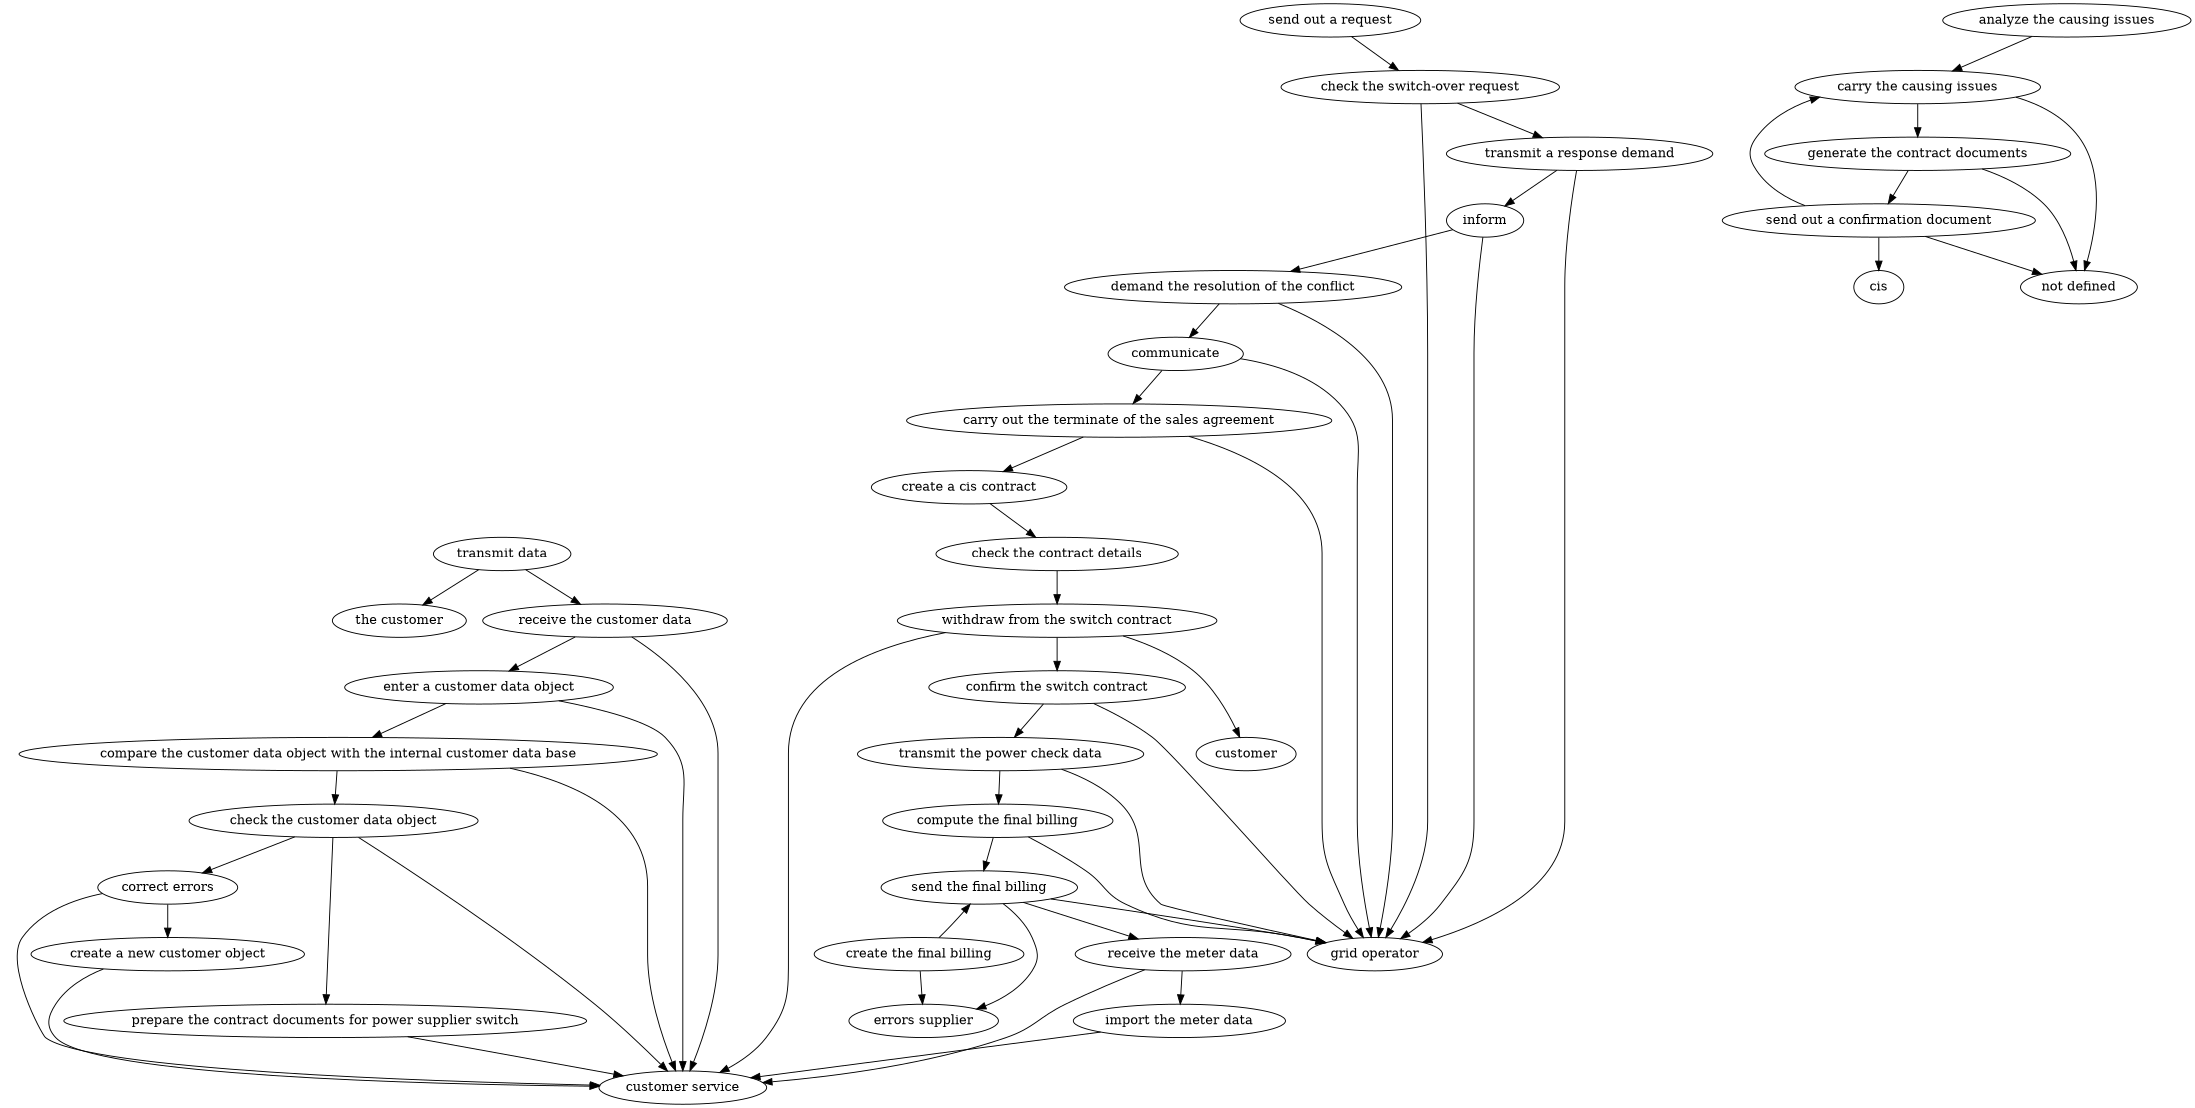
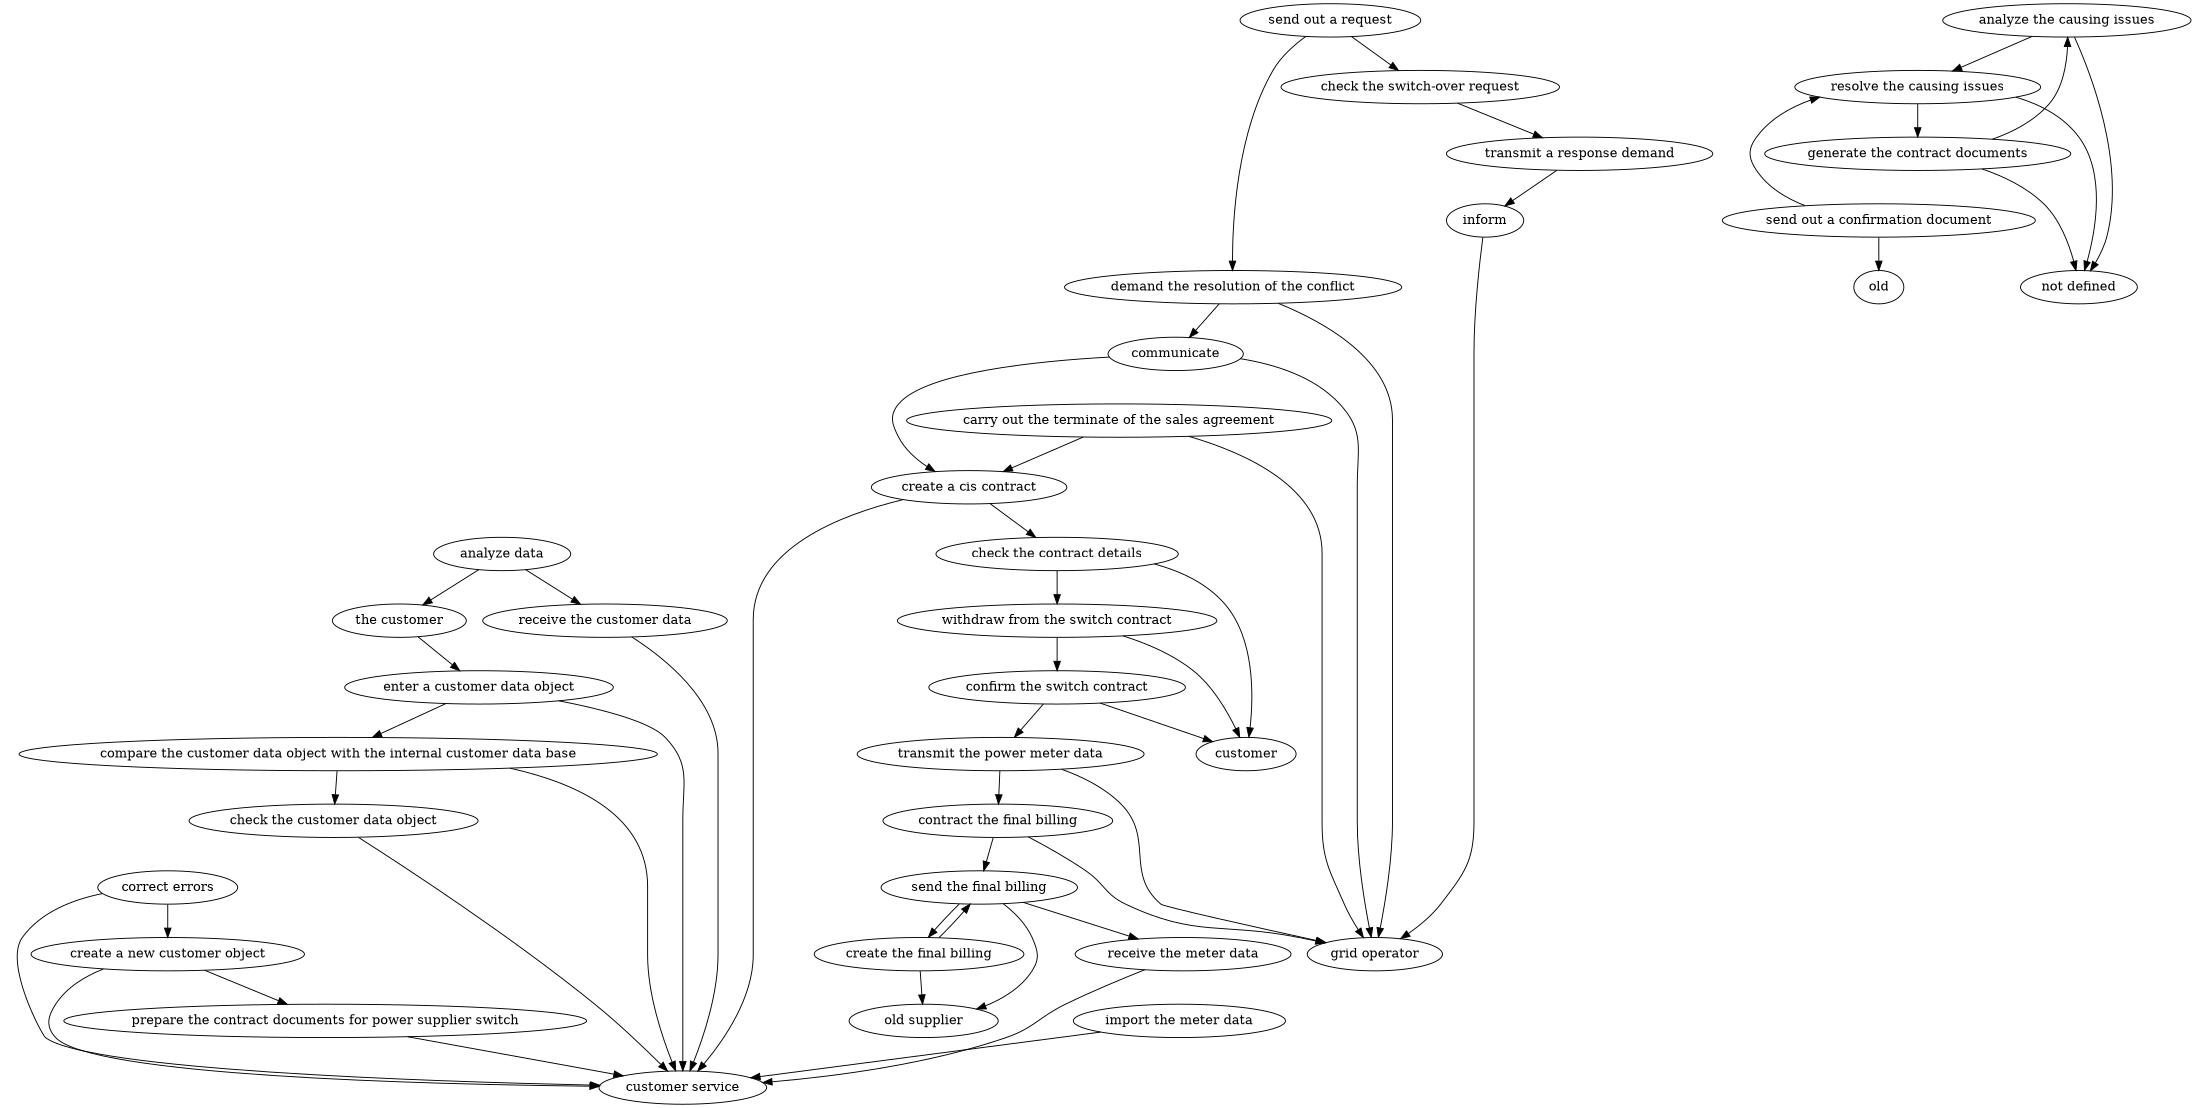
node "carry the causing issues": label "carry the causing issues" -> "resolve the causing issues"
edge "generate the contract documents" -> "send out a confirmation document": now "generate the contract documents" -> "analyze the causing issues"
edge "inform" -> "demand the resolution of the conflict": now "send out a request" -> "demand the resolution of the conflict"
edge "send out a confirmation document" -> "not defined": now "analyze the causing issues" -> "not defined"
node "cis": label "cis" -> "old"
edge "communicate" -> "carry out the terminate of the sales agreement": now "communicate" -> "create a cis contract"
edge "check the switch-over request" -> "grid operator": removed
node "transmit data": label "transmit data" -> "analyze data"
edge "transmit a response demand" -> "grid operator": removed
edge "check the contract details" -> "customer": added
edge "receive the customer data" -> "enter a customer data object": now "the customer" -> "enter a customer data object"
node "transmit the power check data": label "transmit the power check data" -> "transmit the power meter data"
edge "confirm the switch contract" -> "grid operator": now "confirm the switch contract" -> "customer"
edge "withdraw from the switch contract" -> "customer service": now "create a cis contract" -> "customer service"
node "compute the final billing": label "compute the final billing" -> "contract the final billing"
edge "check the customer data object" -> "correct errors": removed
edge "send the final billing" -> "grid operator": now "send the final billing" -> "create the final billing"
edge "check the customer data object" -> "prepare the contract documents for power supplier switch": now "create a new customer object" -> "prepare the contract documents for power supplier switch"
edge "receive the meter data" -> "import the meter data": removed
node "errors supplier": label "errors supplier" -> "old supplier"
